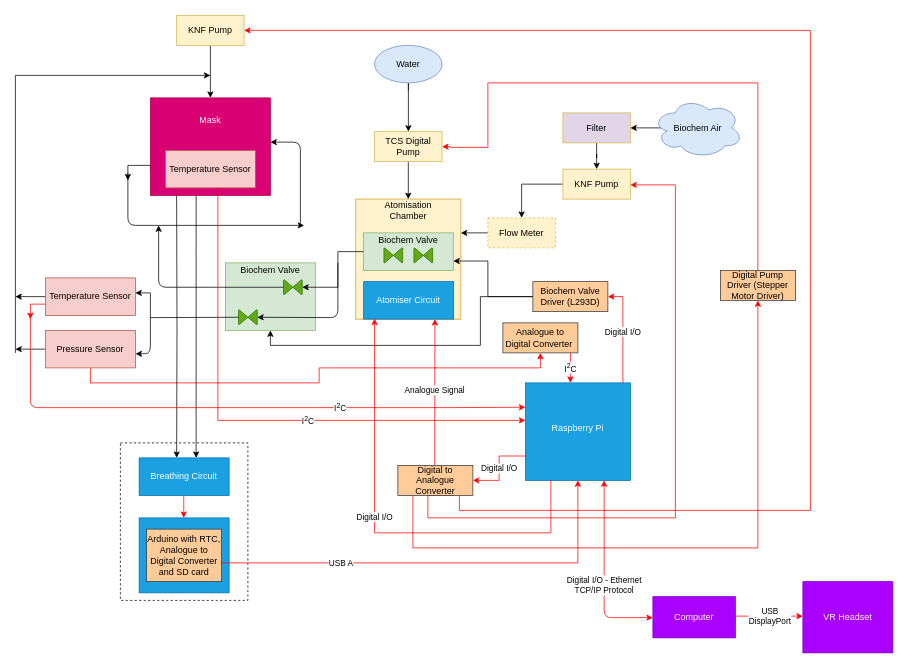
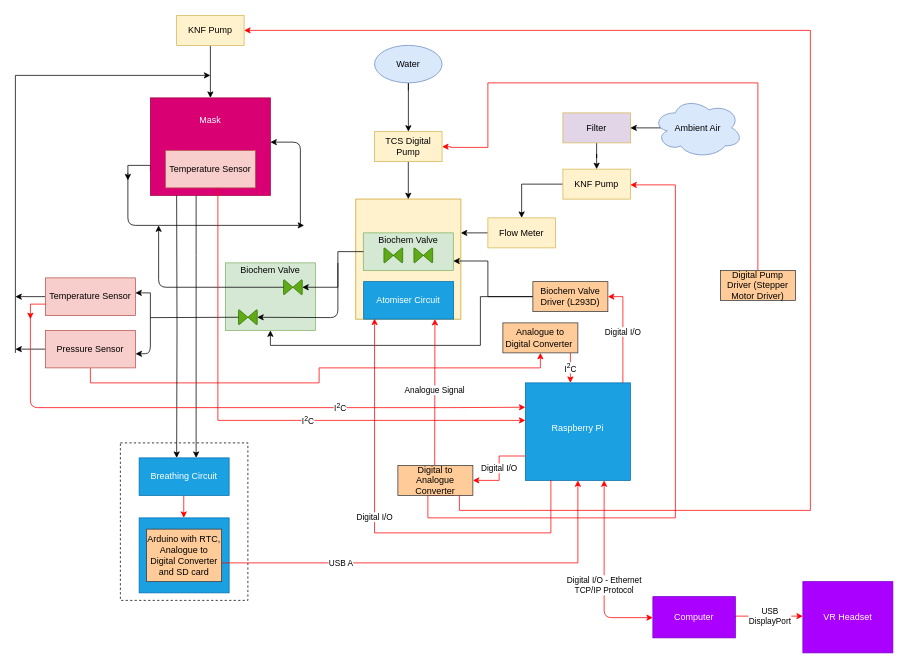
node "Biochem Air": label "Biochem Air" -> "Ambient Air"
node "Atomisation Chamber": removed
node "Flow Meter": style dashed -> solid
edge "Digital to Analogue Converter" -> "Digital Pump Driver (Stepper Motor Driver)": removed
